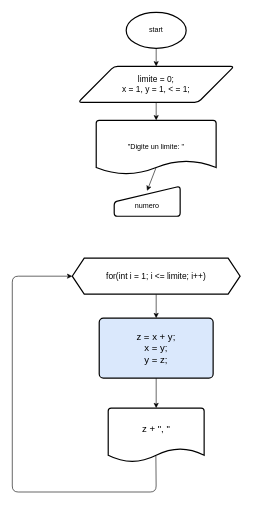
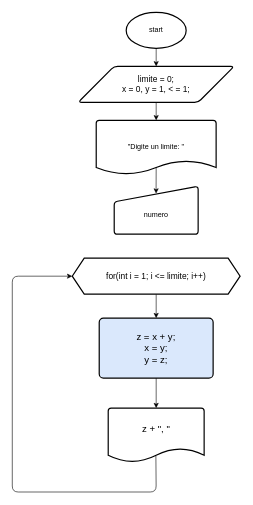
node "limite = 0; x = 1, y = 1, < = 1;": label "limite = 0; x = 1, y = 1, < = 1;" -> "limite = 0; x = 0, y = 1, < = 1;"
node "numero": size 66x30 -> 84x48
